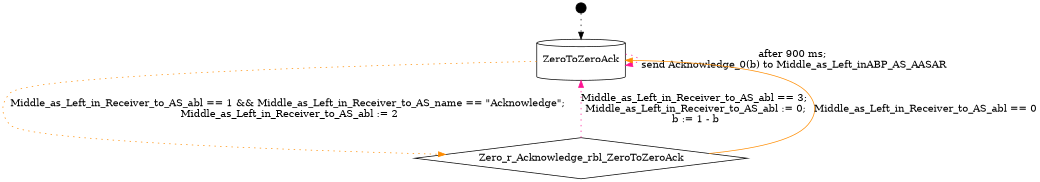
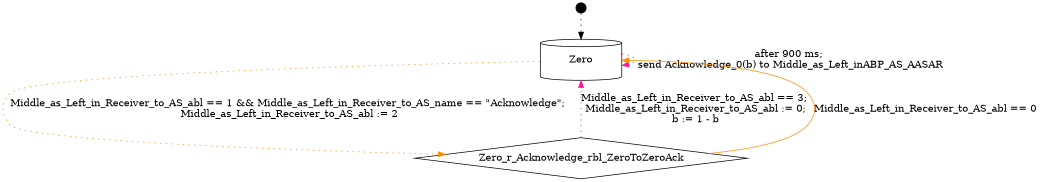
node "ZeroToZeroAck": label "ZeroToZeroAck" -> "Zero"
